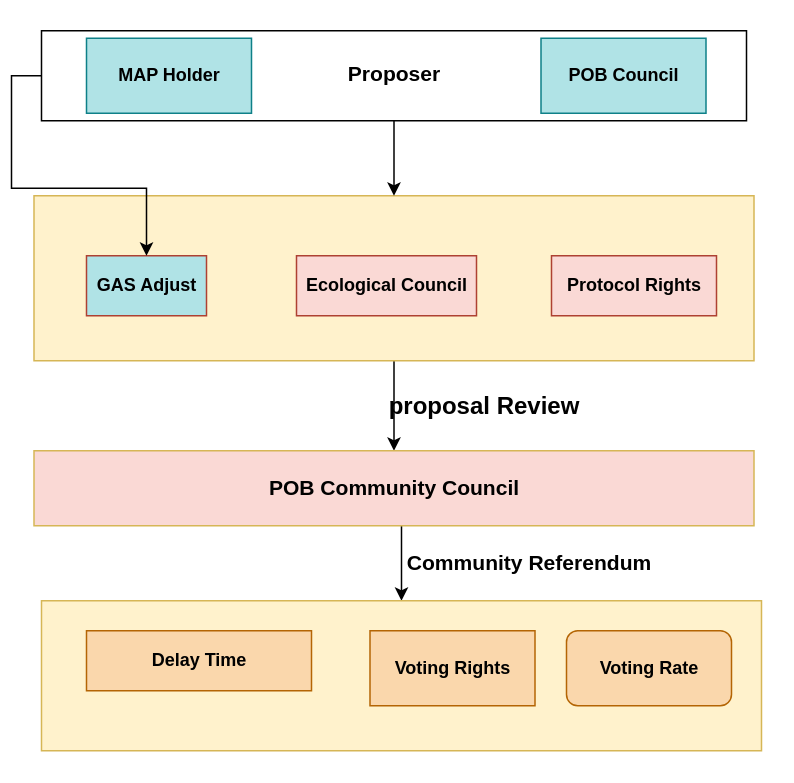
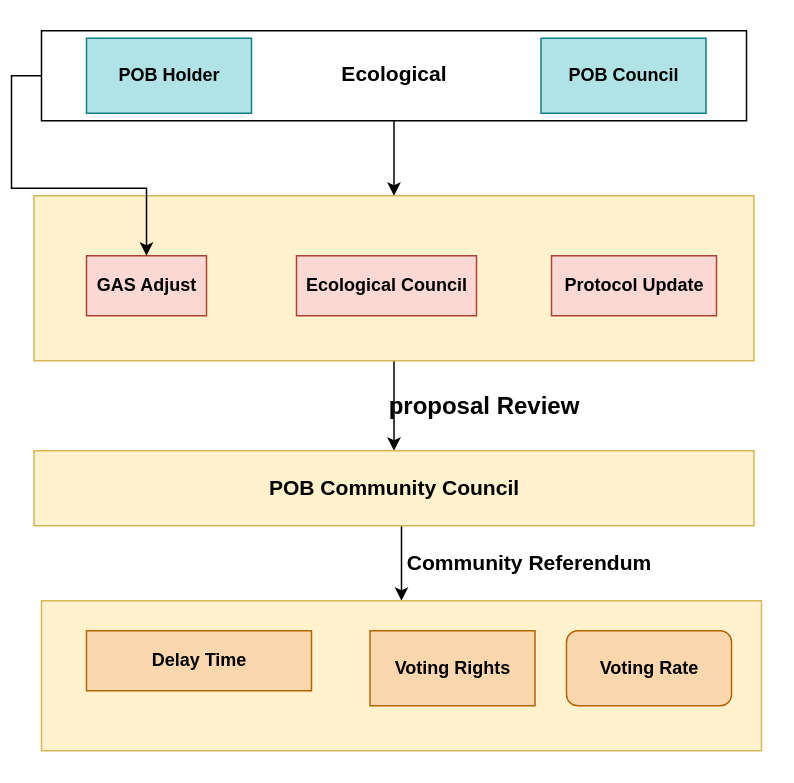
node "MAP Holder": label "MAP Holder" -> "POB Holder"
node "Proposer": label "Proposer" -> "Ecological"
node "GAS Adjust": fillcolor #b0e3e6 -> #fad9d5
node "Protocol Rights": label "Protocol Rights" -> "Protocol Update"
node "POB Community Council": fillcolor #fad9d5 -> #fff2cc
